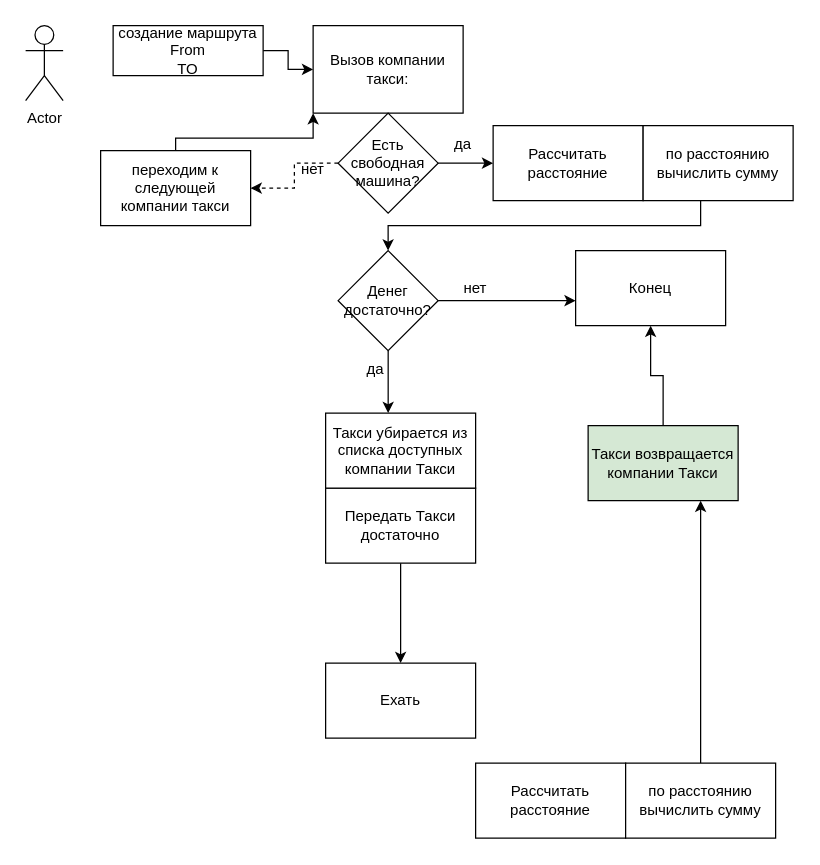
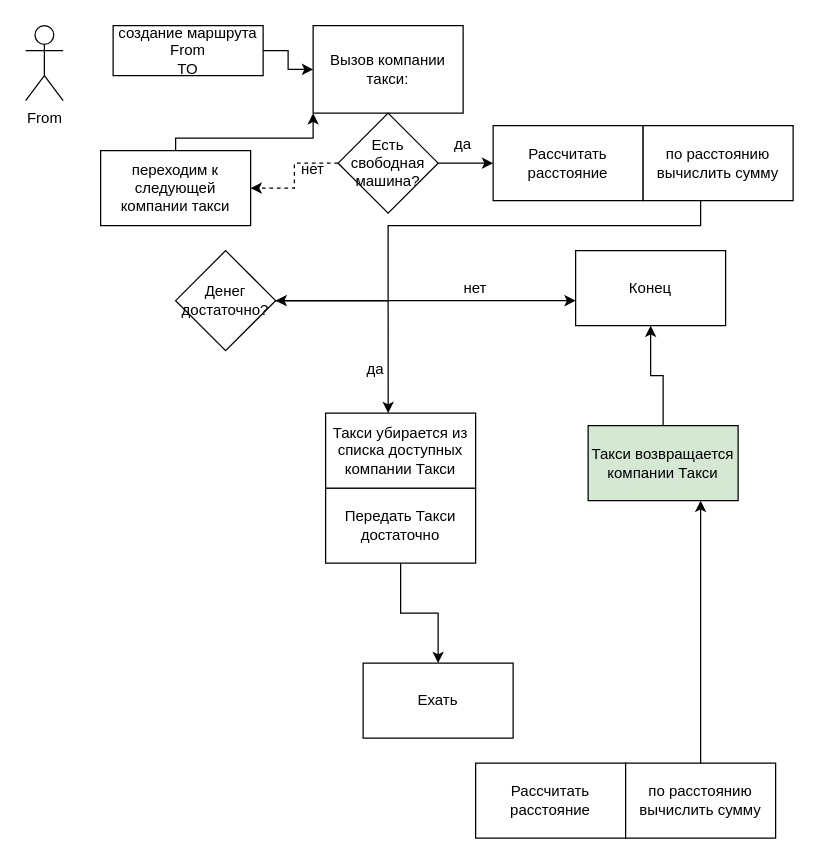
node "Actor": label "Actor" -> "From"
node "Денег достаточно?": moved (388, 301) -> (226, 301)
node "Ехать": moved (401, 701) -> (438, 701)
